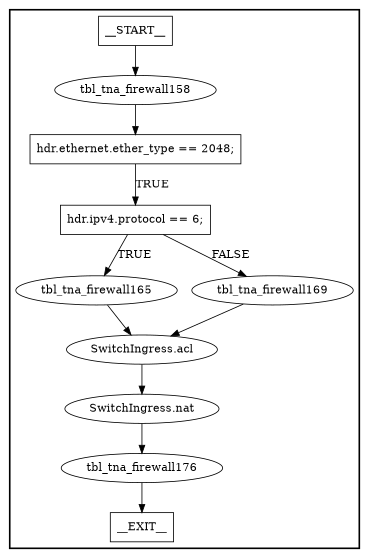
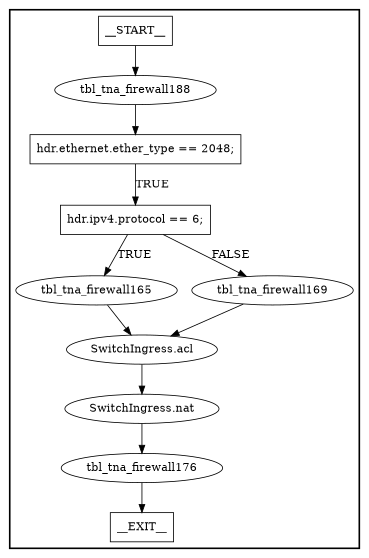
node "tbl_tna_firewall158": label "tbl_tna_firewall158" -> "tbl_tna_firewall188"
